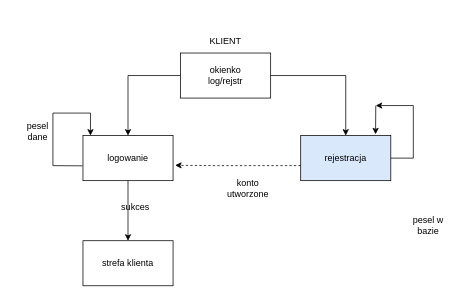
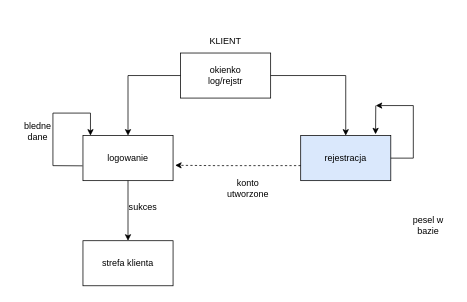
node "pesel dane": label "pesel dane" -> "bledne dane"
node "sukces": moved (135, 207) -> (143, 207)
